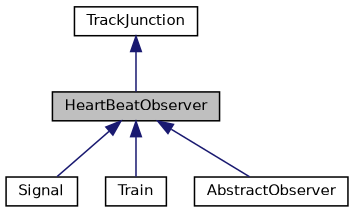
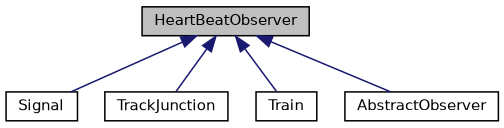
edge "HeartBeatObserver" -> "TrackJunction": reversed
